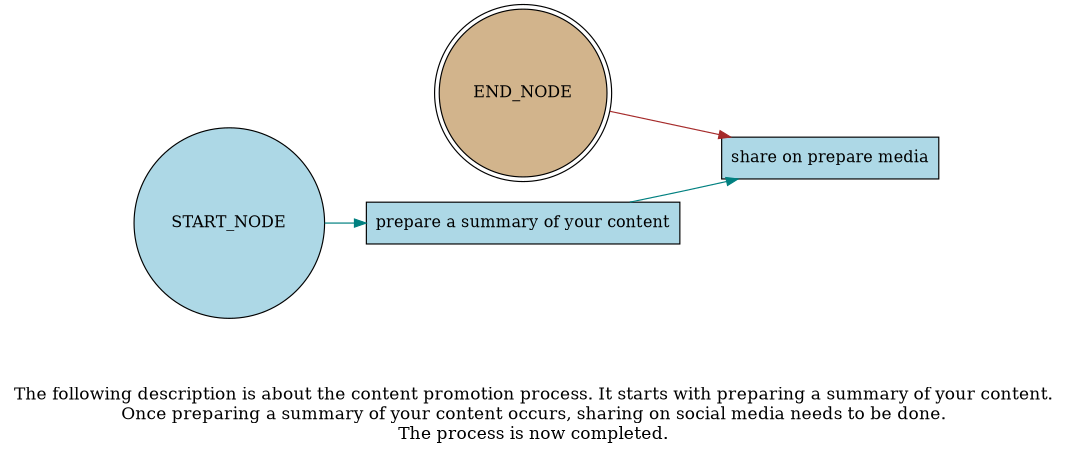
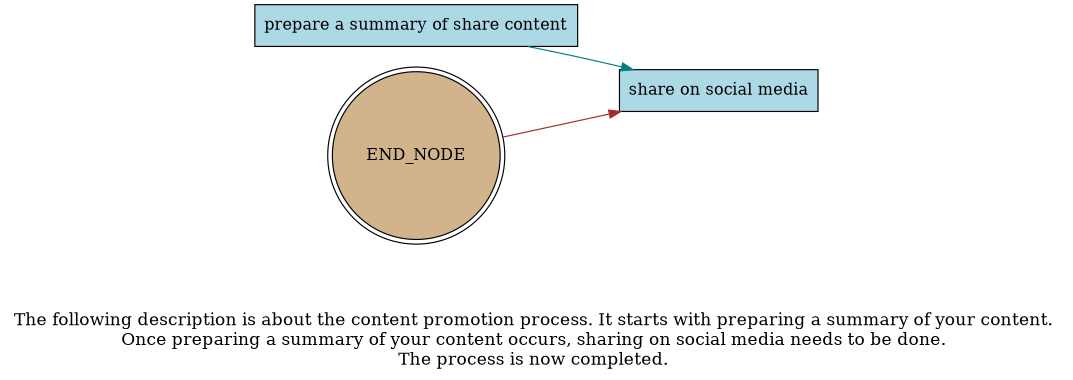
node "share on prepare media": label "share on prepare media" -> "share on social media"
node "START_NODE": removed
node "prepare a summary of your content": label "prepare a summary of your content" -> "prepare a summary of share content"
